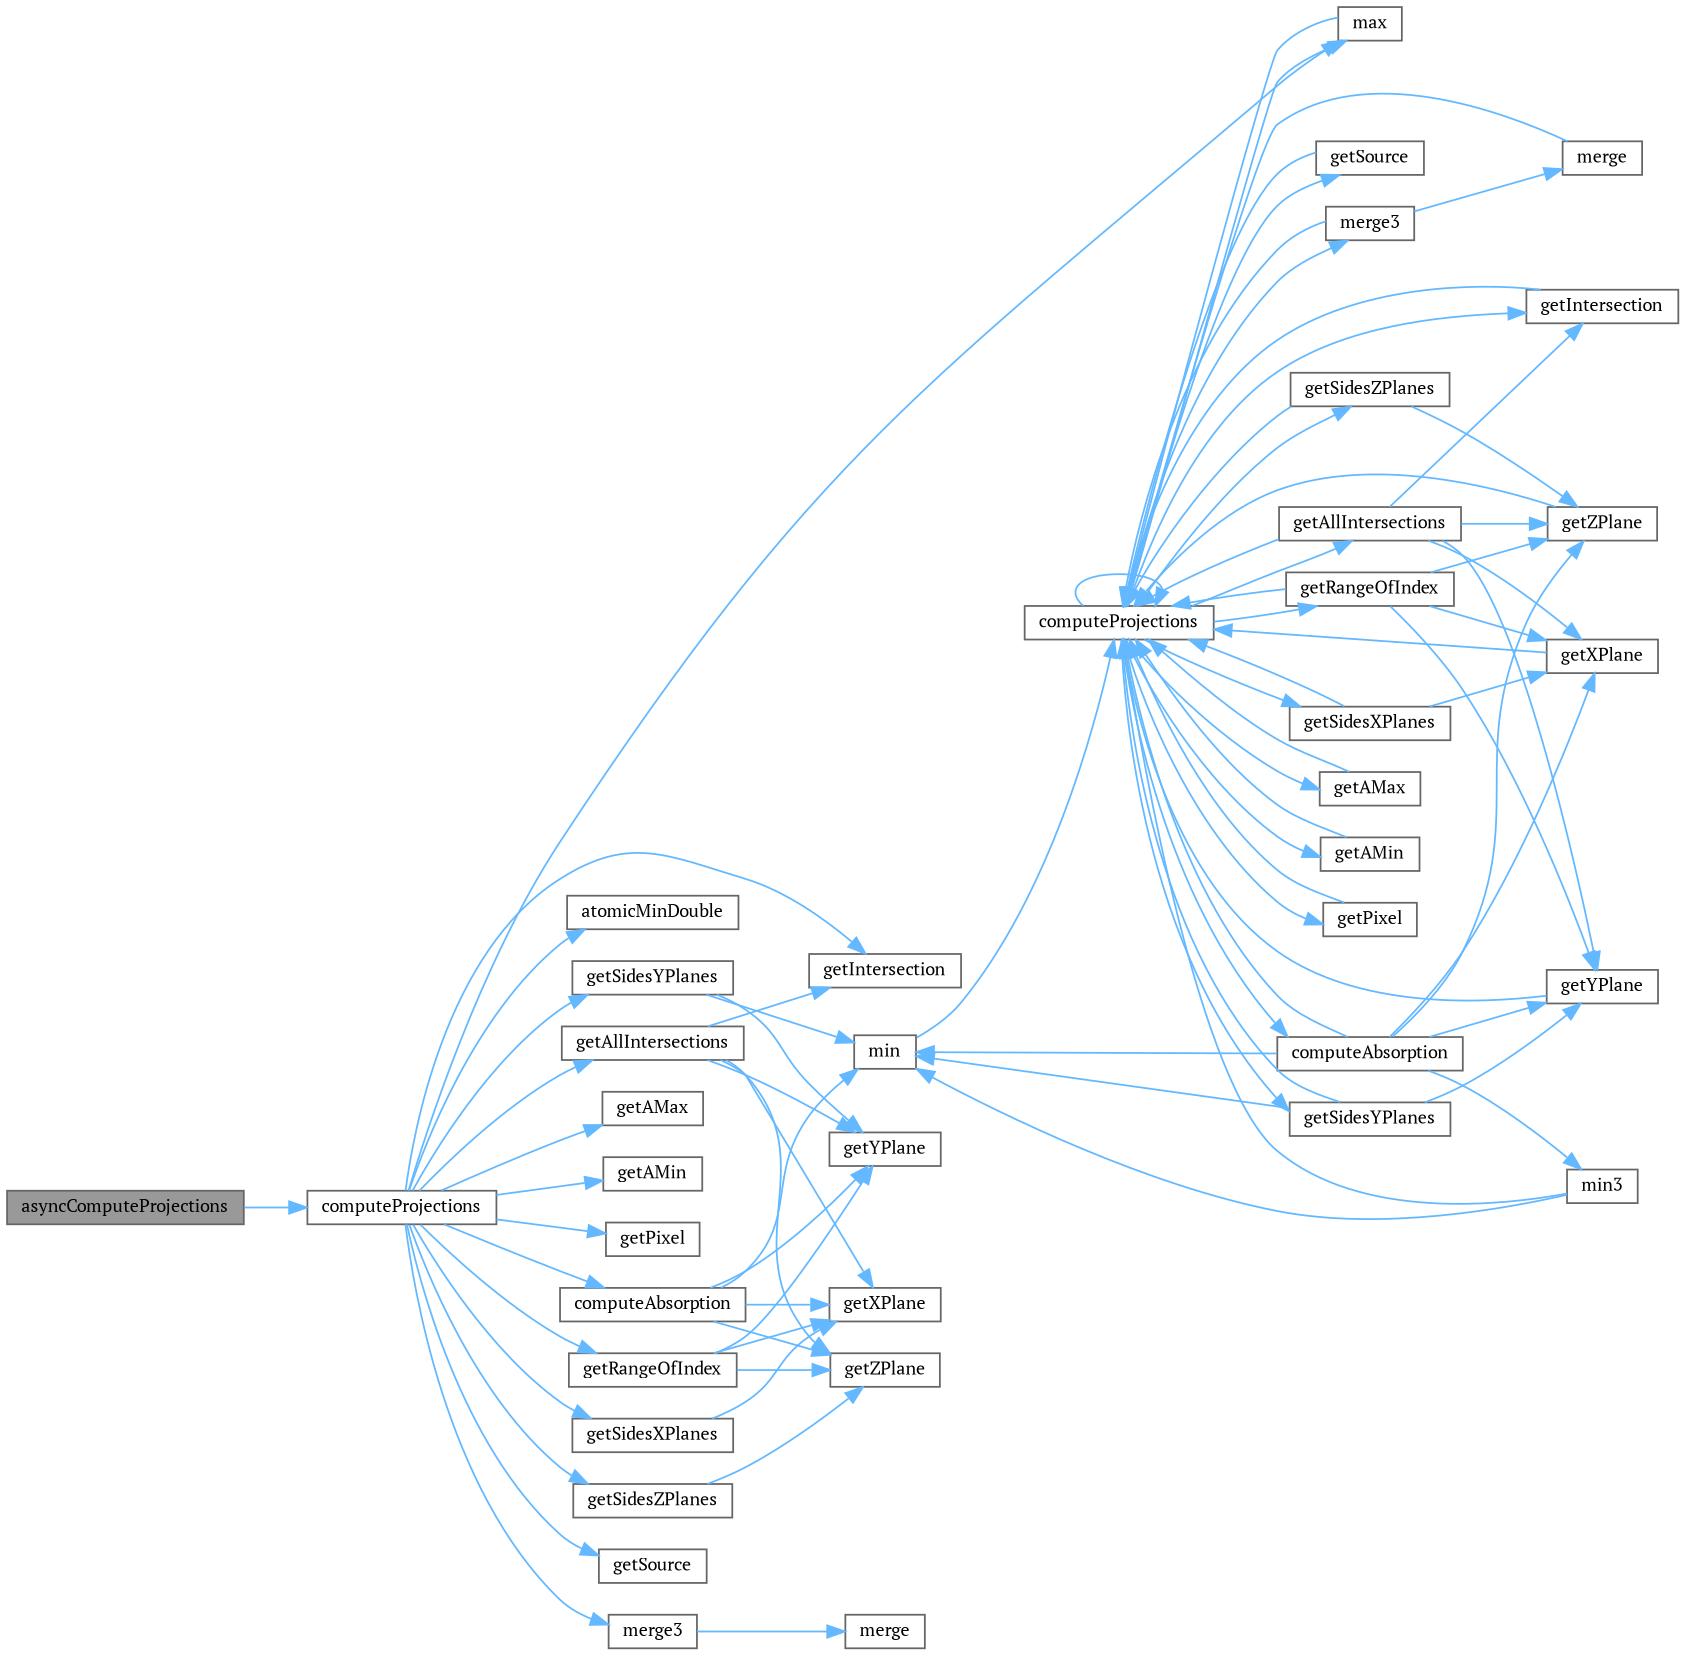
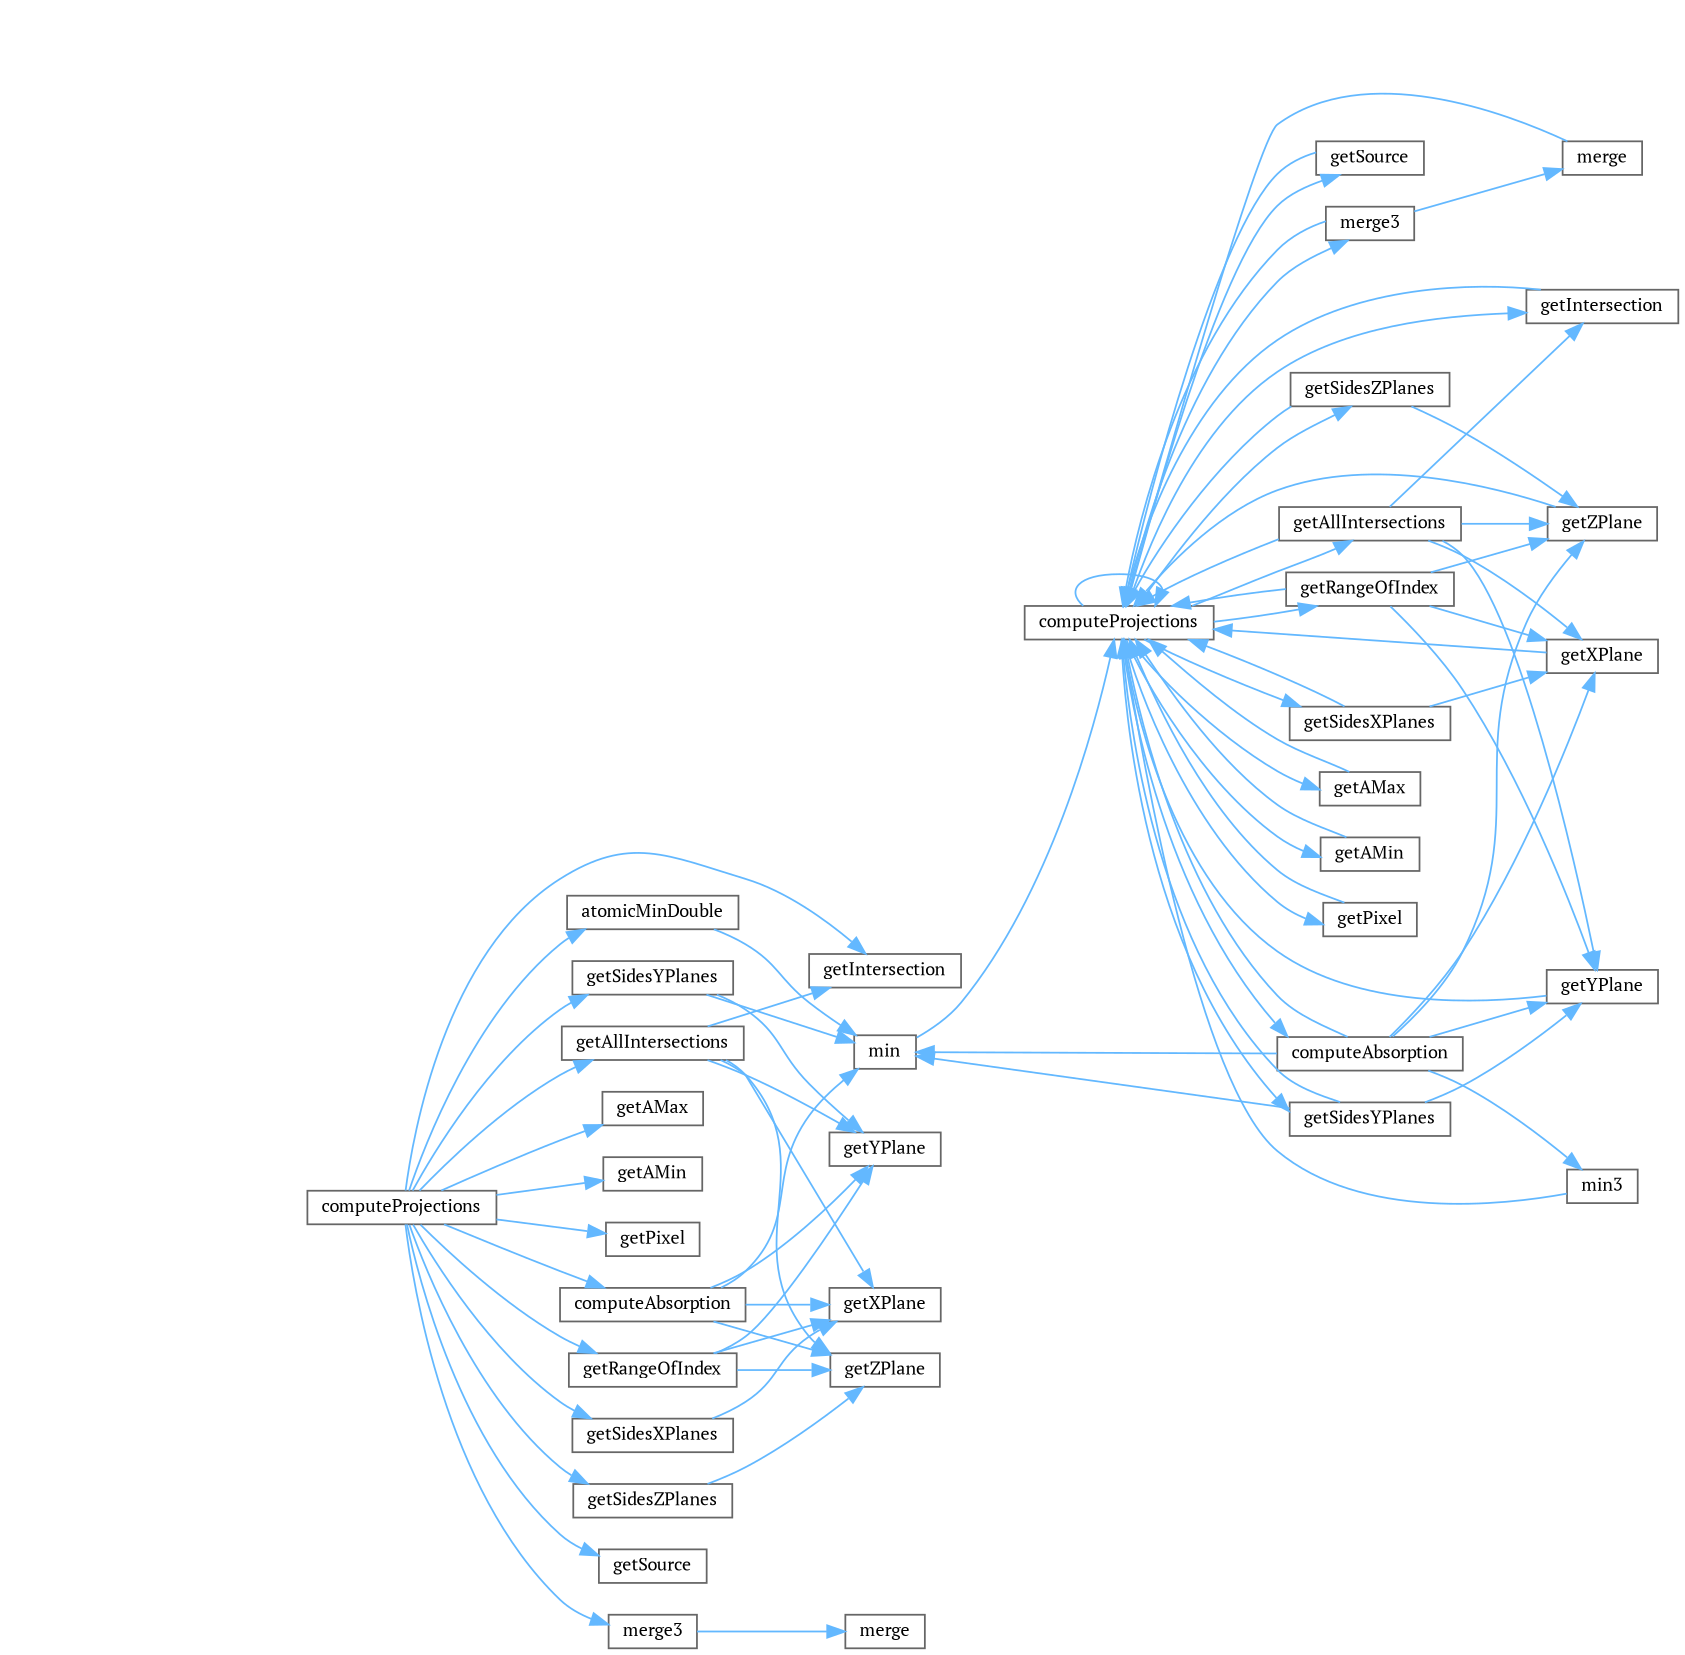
node "max": removed
edge "min3" -> "min": now "atomicMinDouble" -> "min"
node "asyncComputeProjections": removed
